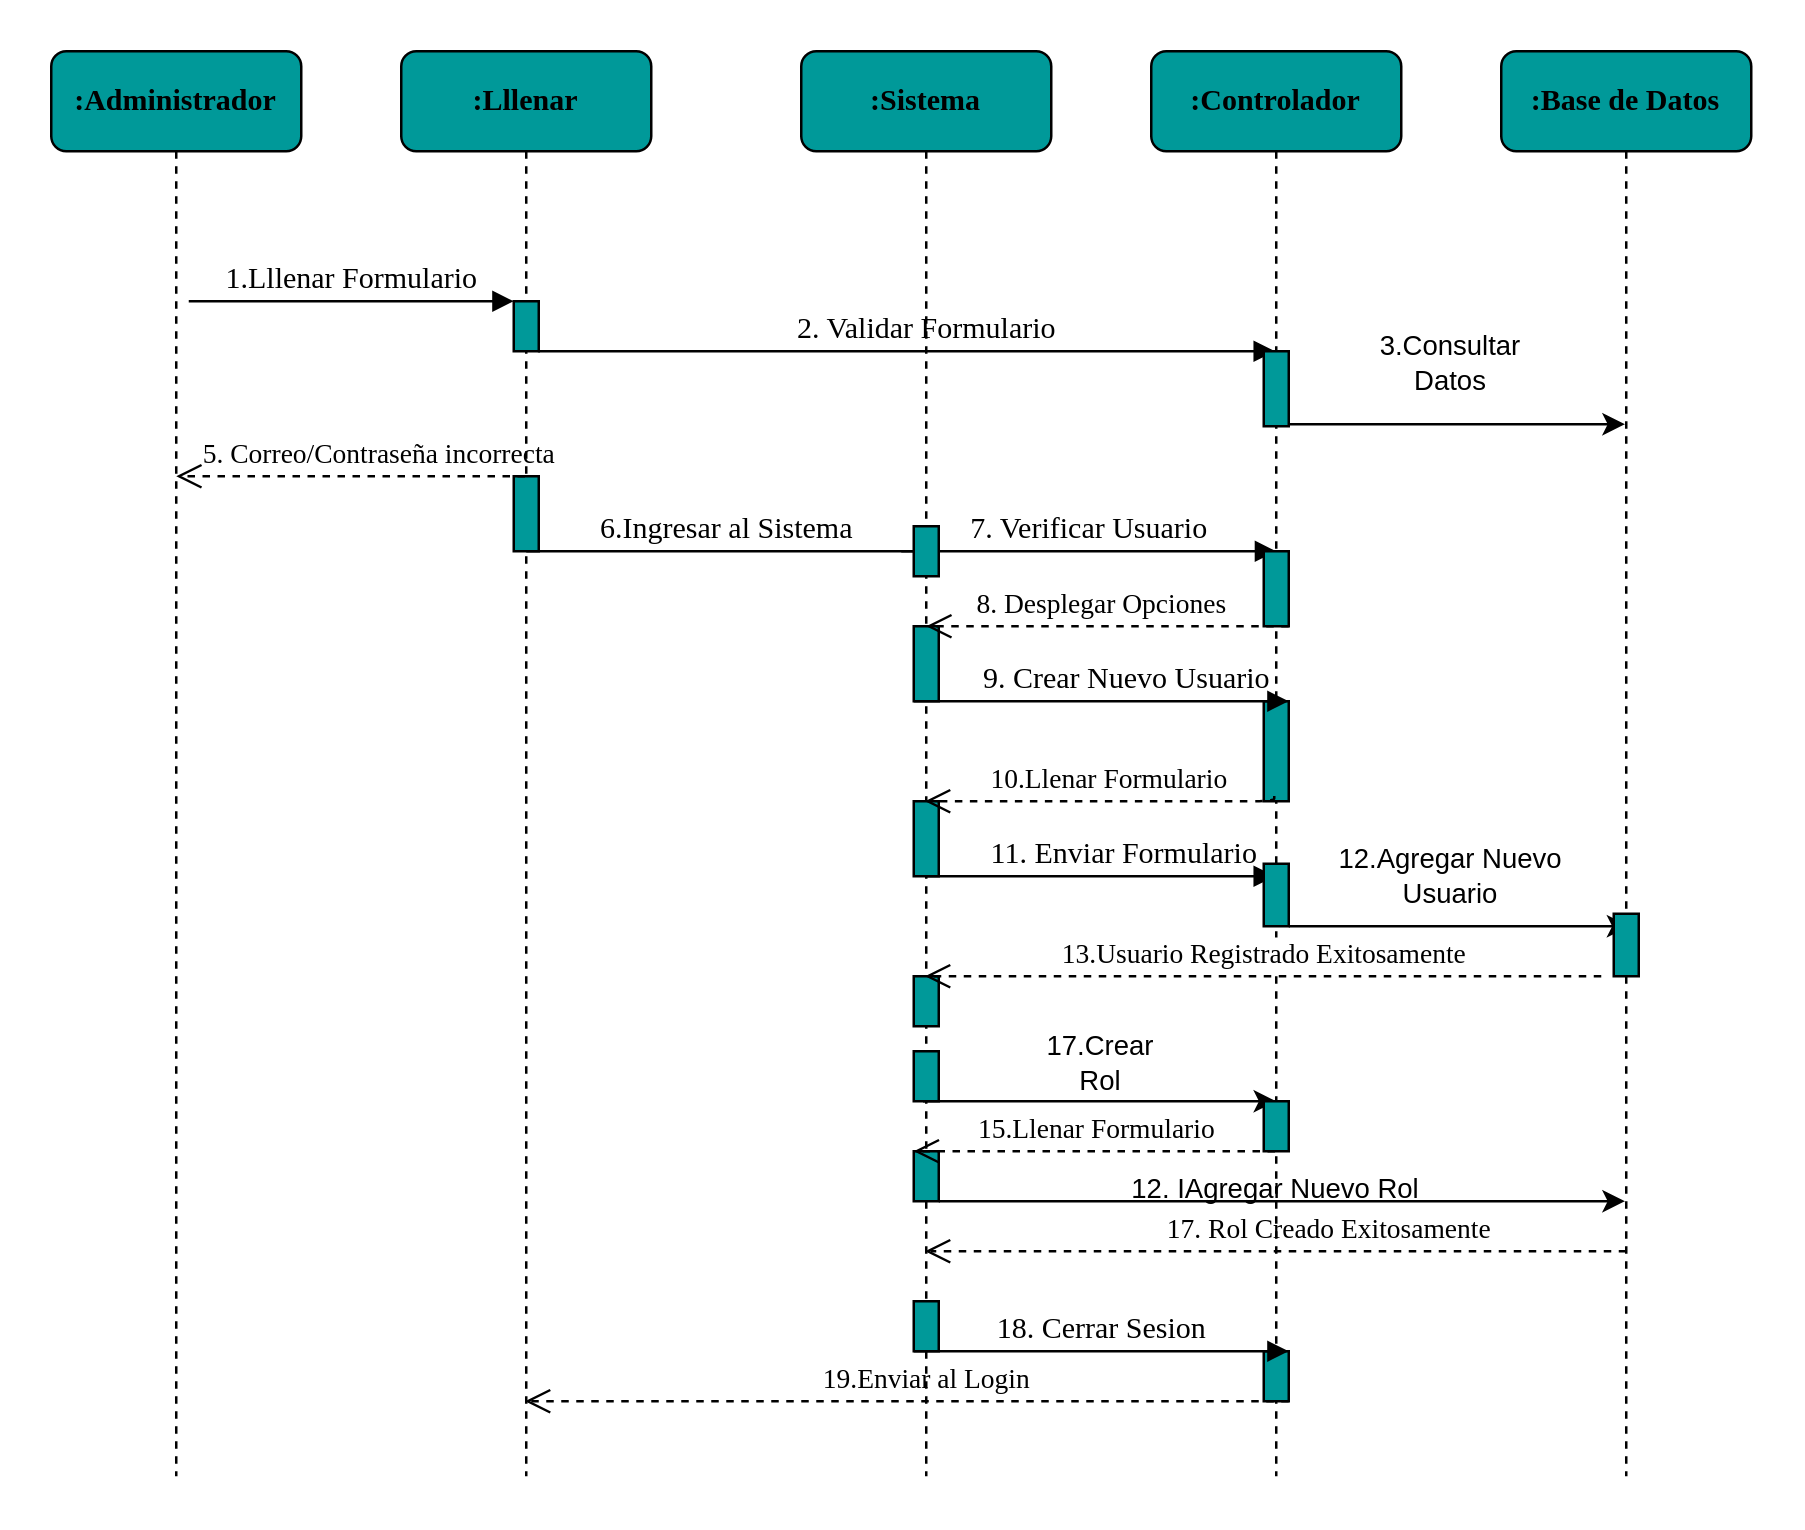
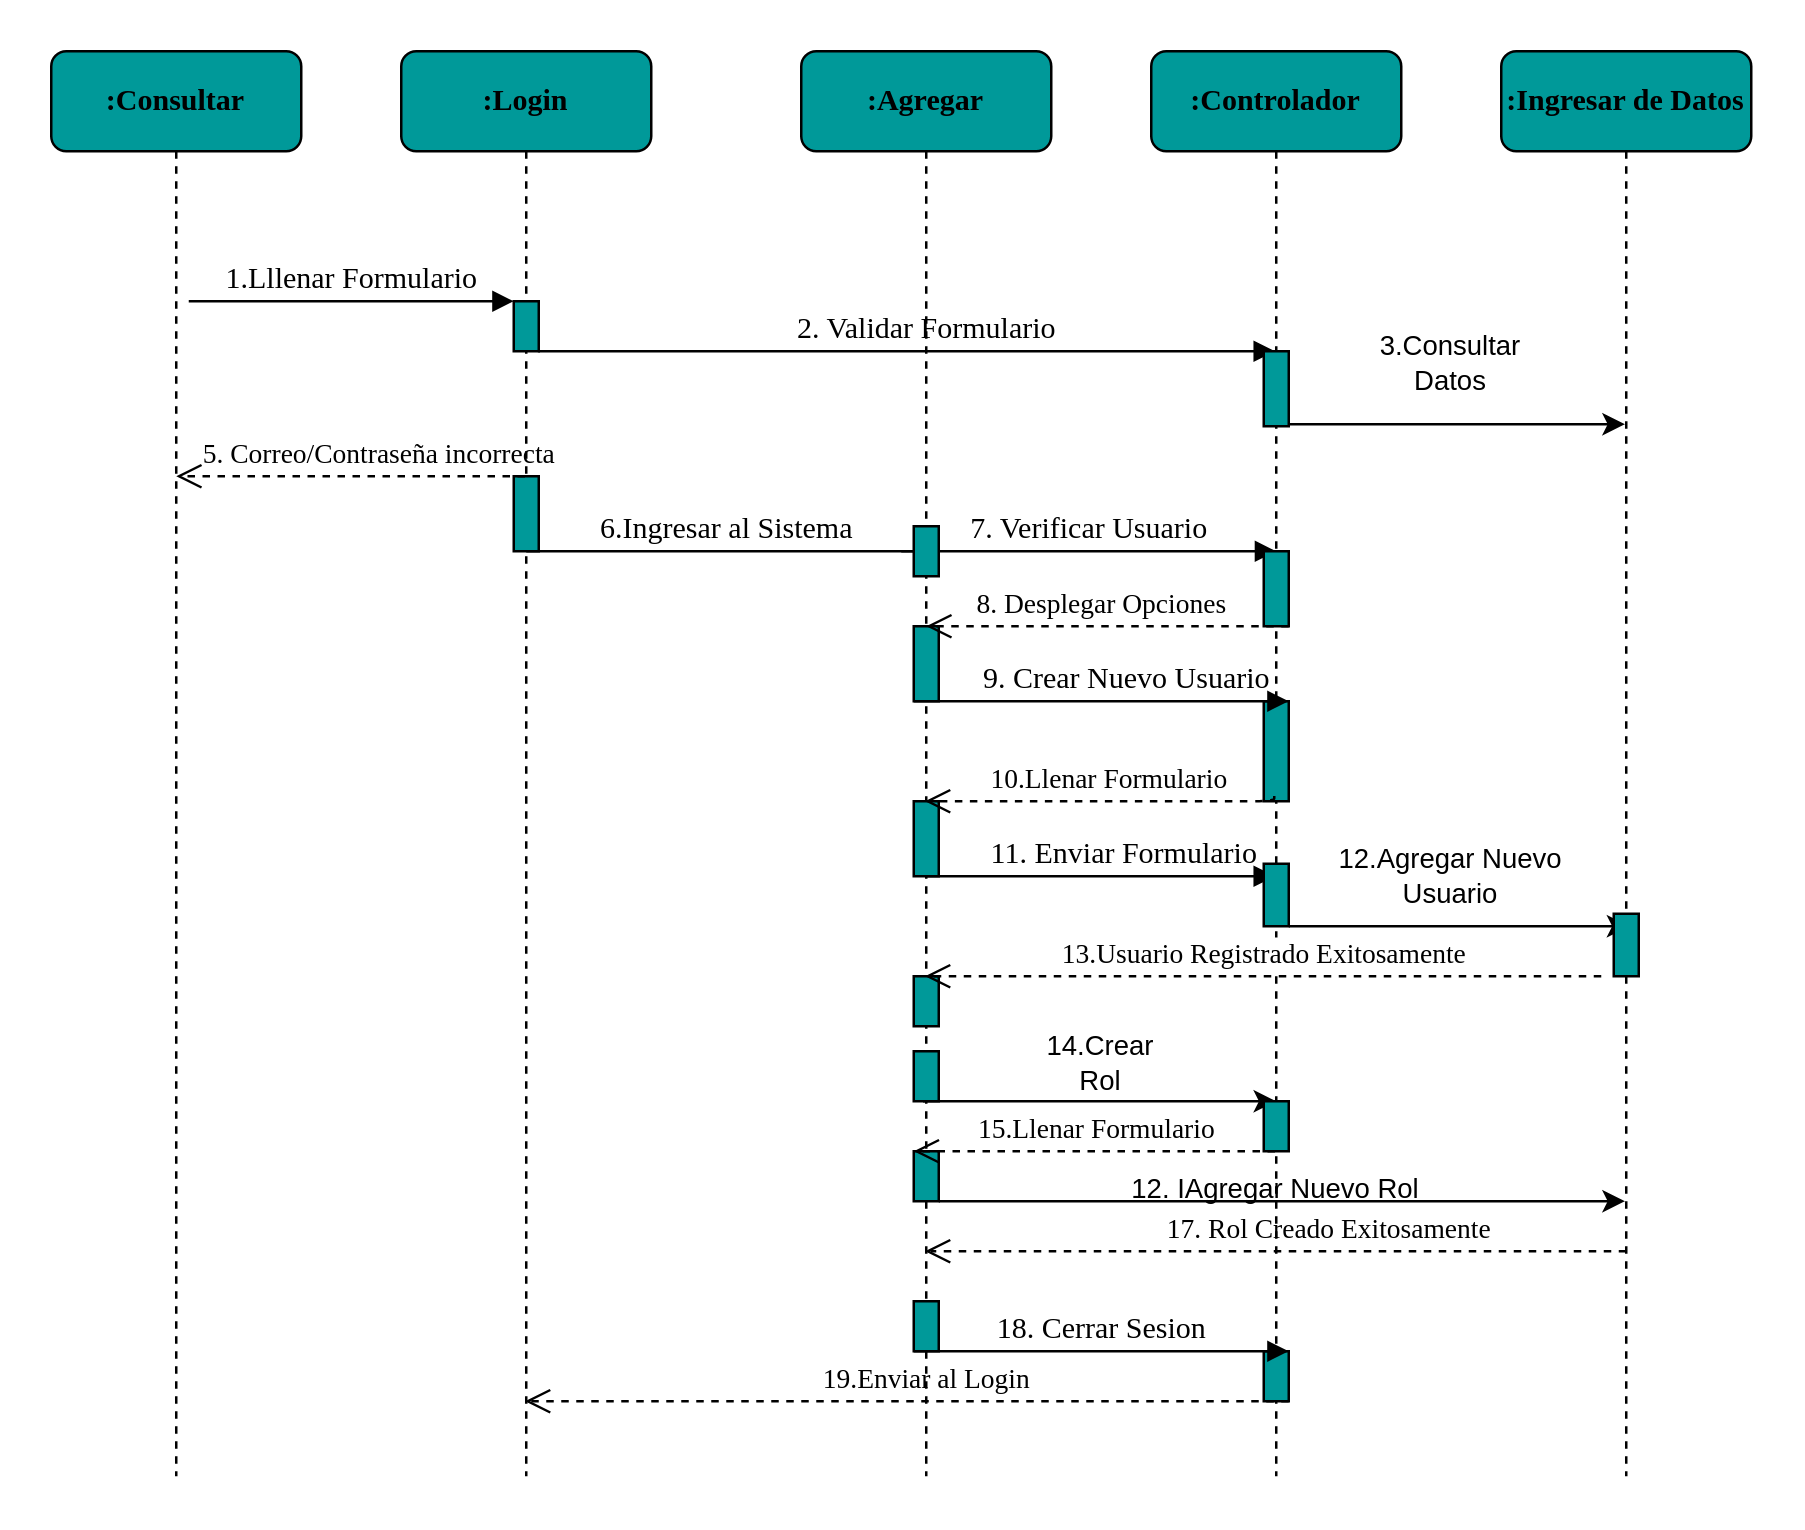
node ":Administrador": label ":Administrador" -> ":Consultar"
node ":Lllenar": label ":Lllenar" -> ":Login"
node ":Sistema": label ":Sistema" -> ":Agregar"
node ":Base de Datos": label ":Base de Datos" -> ":Ingresar de Datos"
node "17.Crear Rol": label "17.Crear Rol" -> "14.Crear Rol"
